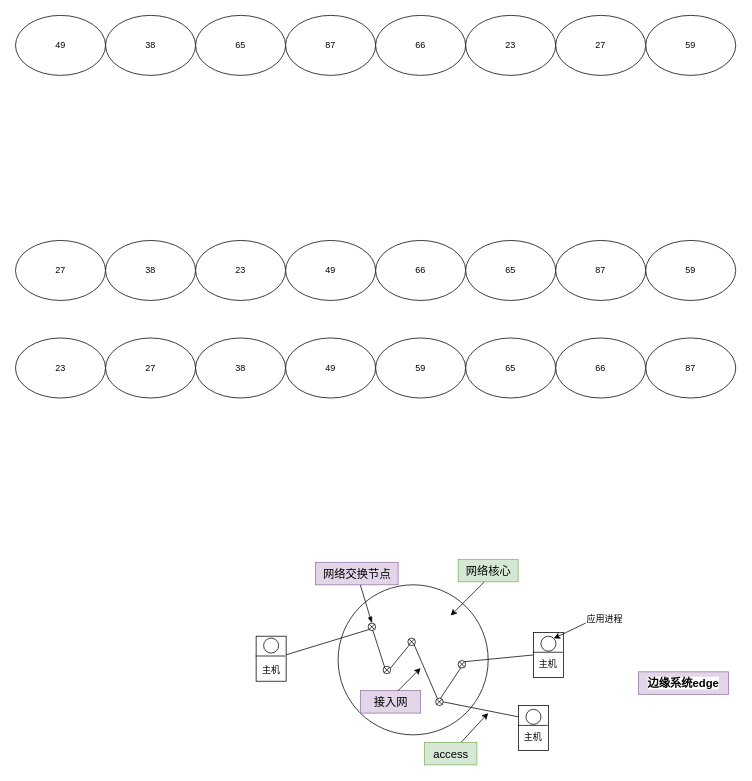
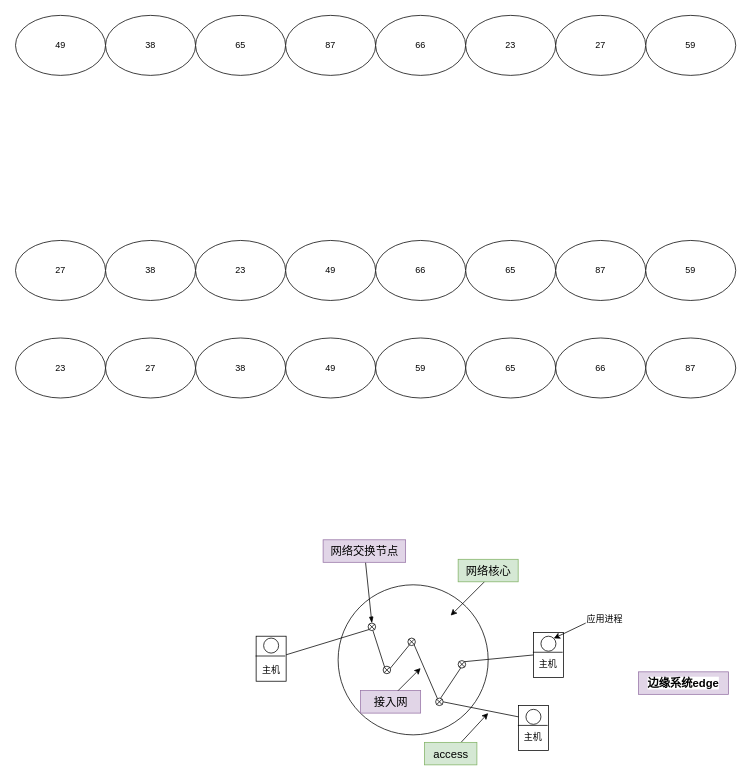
node "网络交换节点": moved (357, 573) -> (364, 551)
